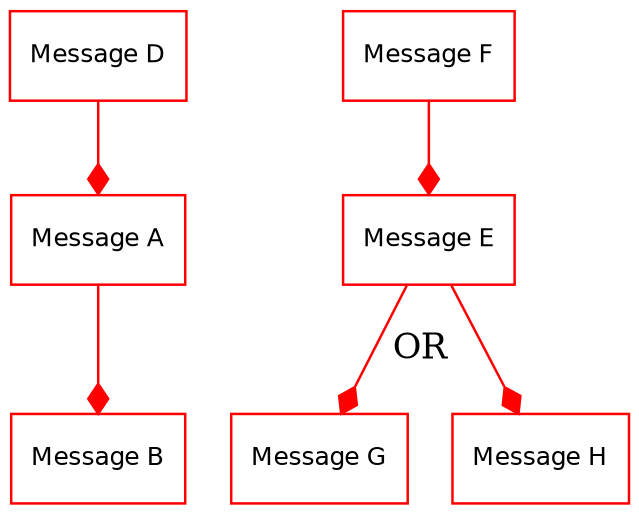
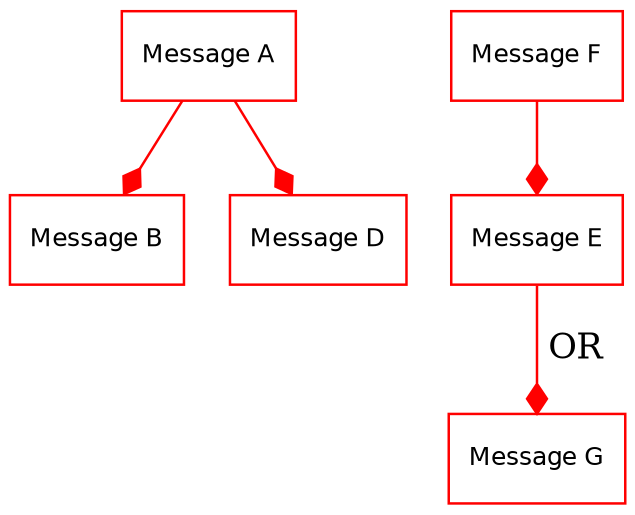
edge "Message D" -> "Message A": reversed
node "Message H": removed
